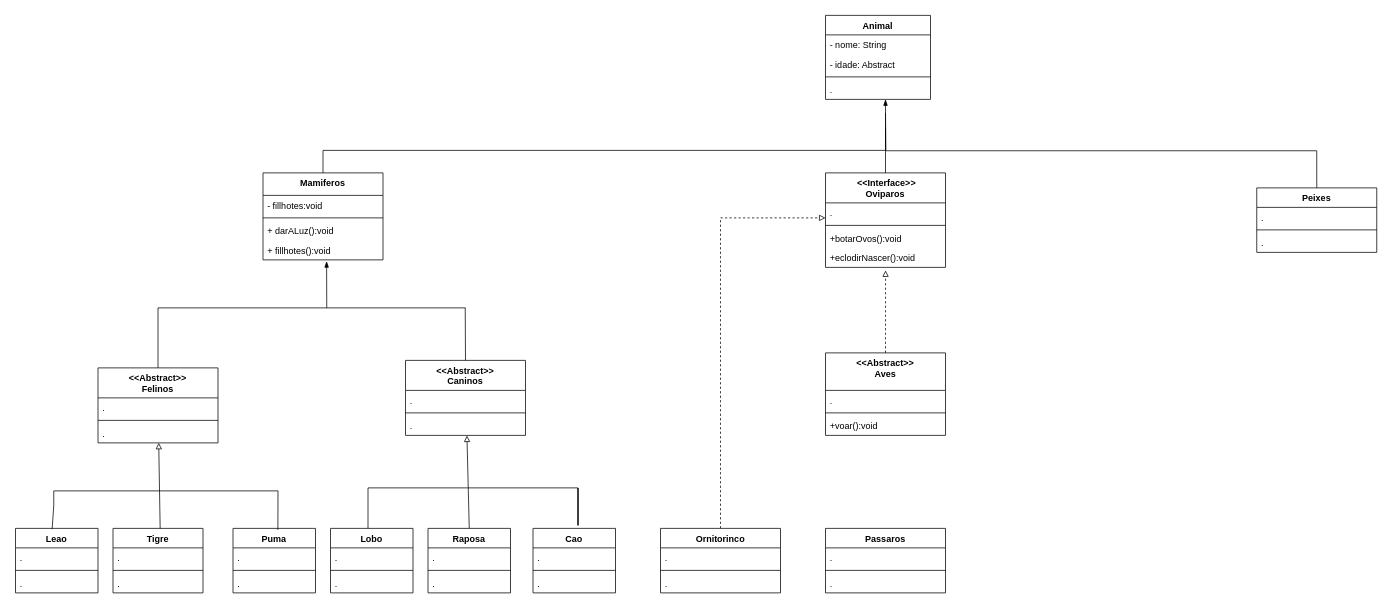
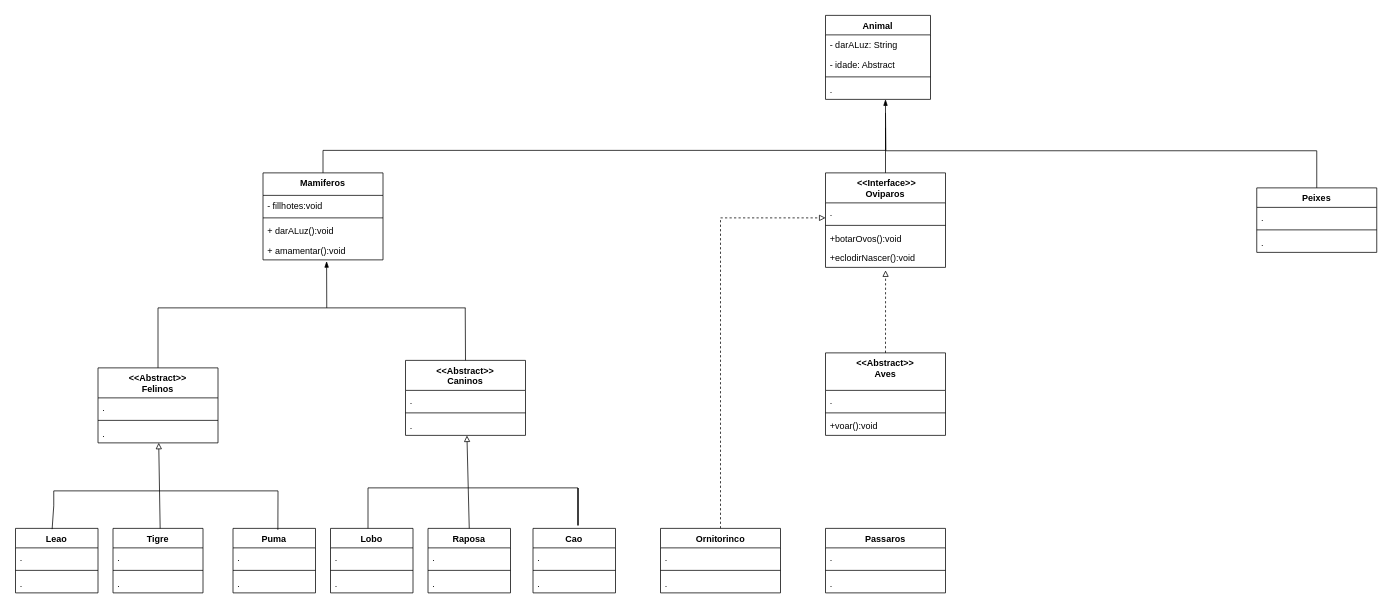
node "- nome: String": label "- nome: String" -> "- darALuz: String"
node "+ fillhotes():void": label "+ fillhotes():void" -> "+ amamentar():void"
